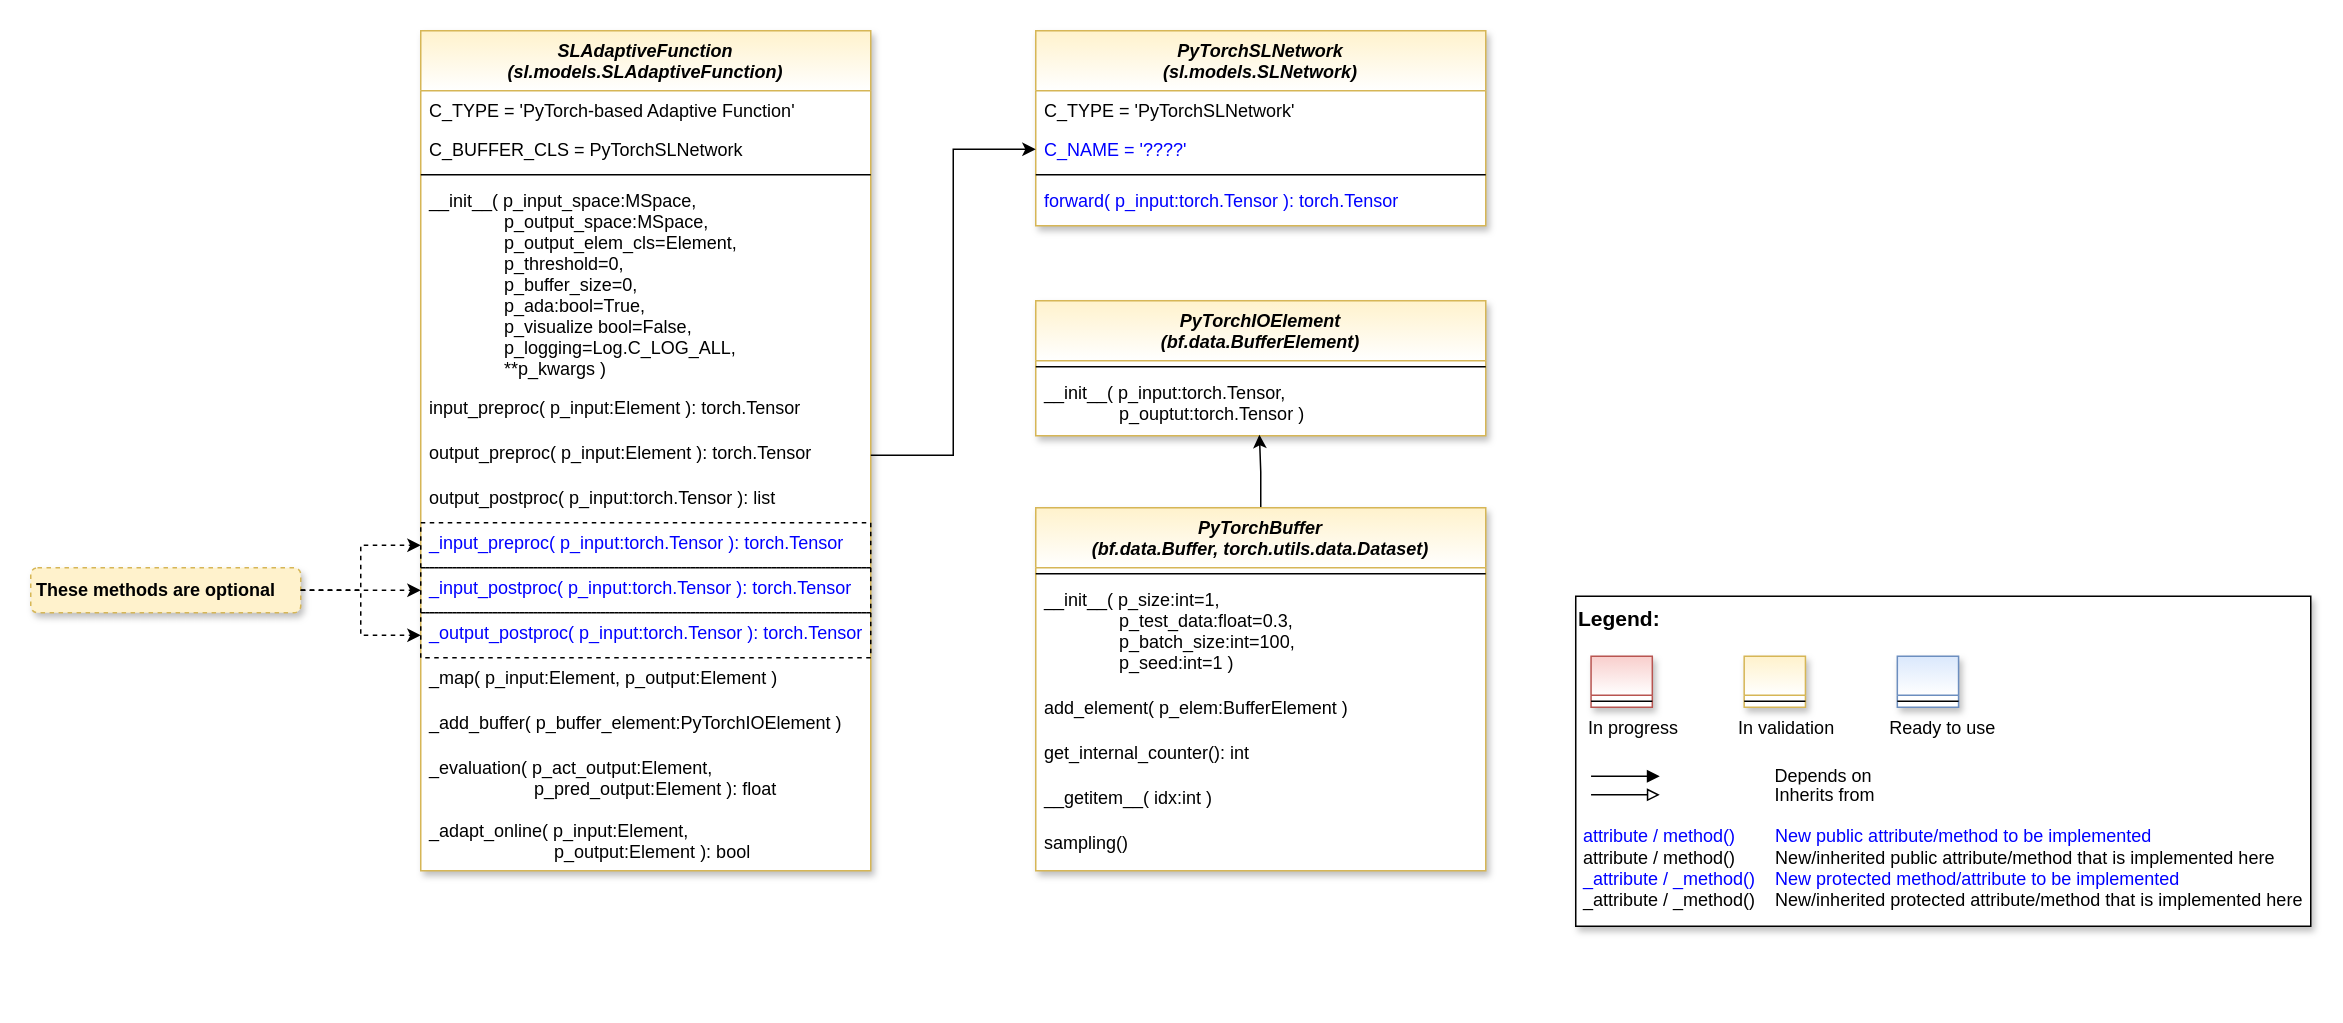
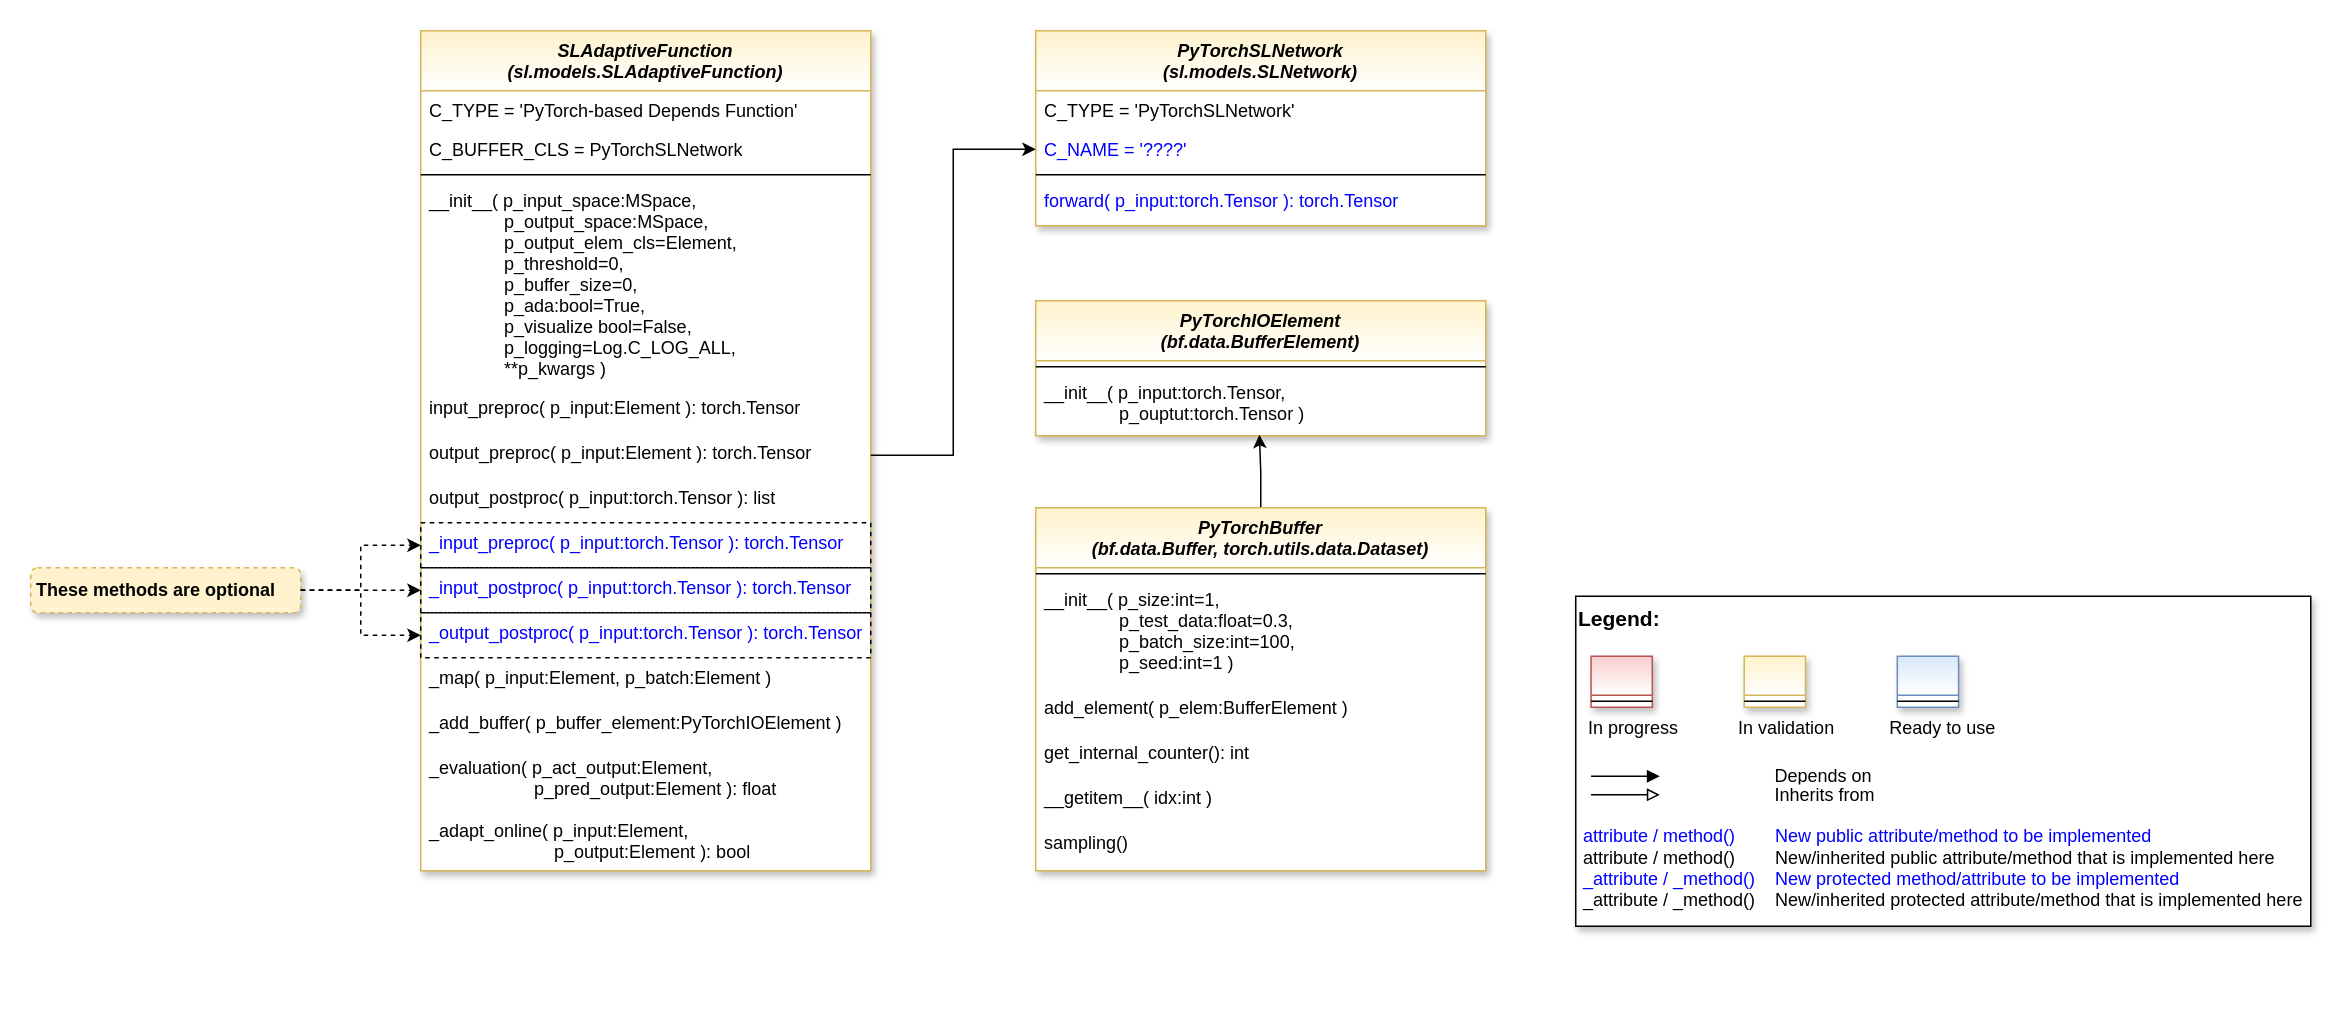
node "C_TYPE = 'PyTorch-based Adaptive Function'": label "C_TYPE = 'PyTorch-based Adaptive Function'" -> "C_TYPE = 'PyTorch-based Depends Function'"
node "_map( p_input:Element, p_output:Element )": label "_map( p_input:Element, p_output:Element )" -> "_map( p_input:Element, p_batch:Element )"
